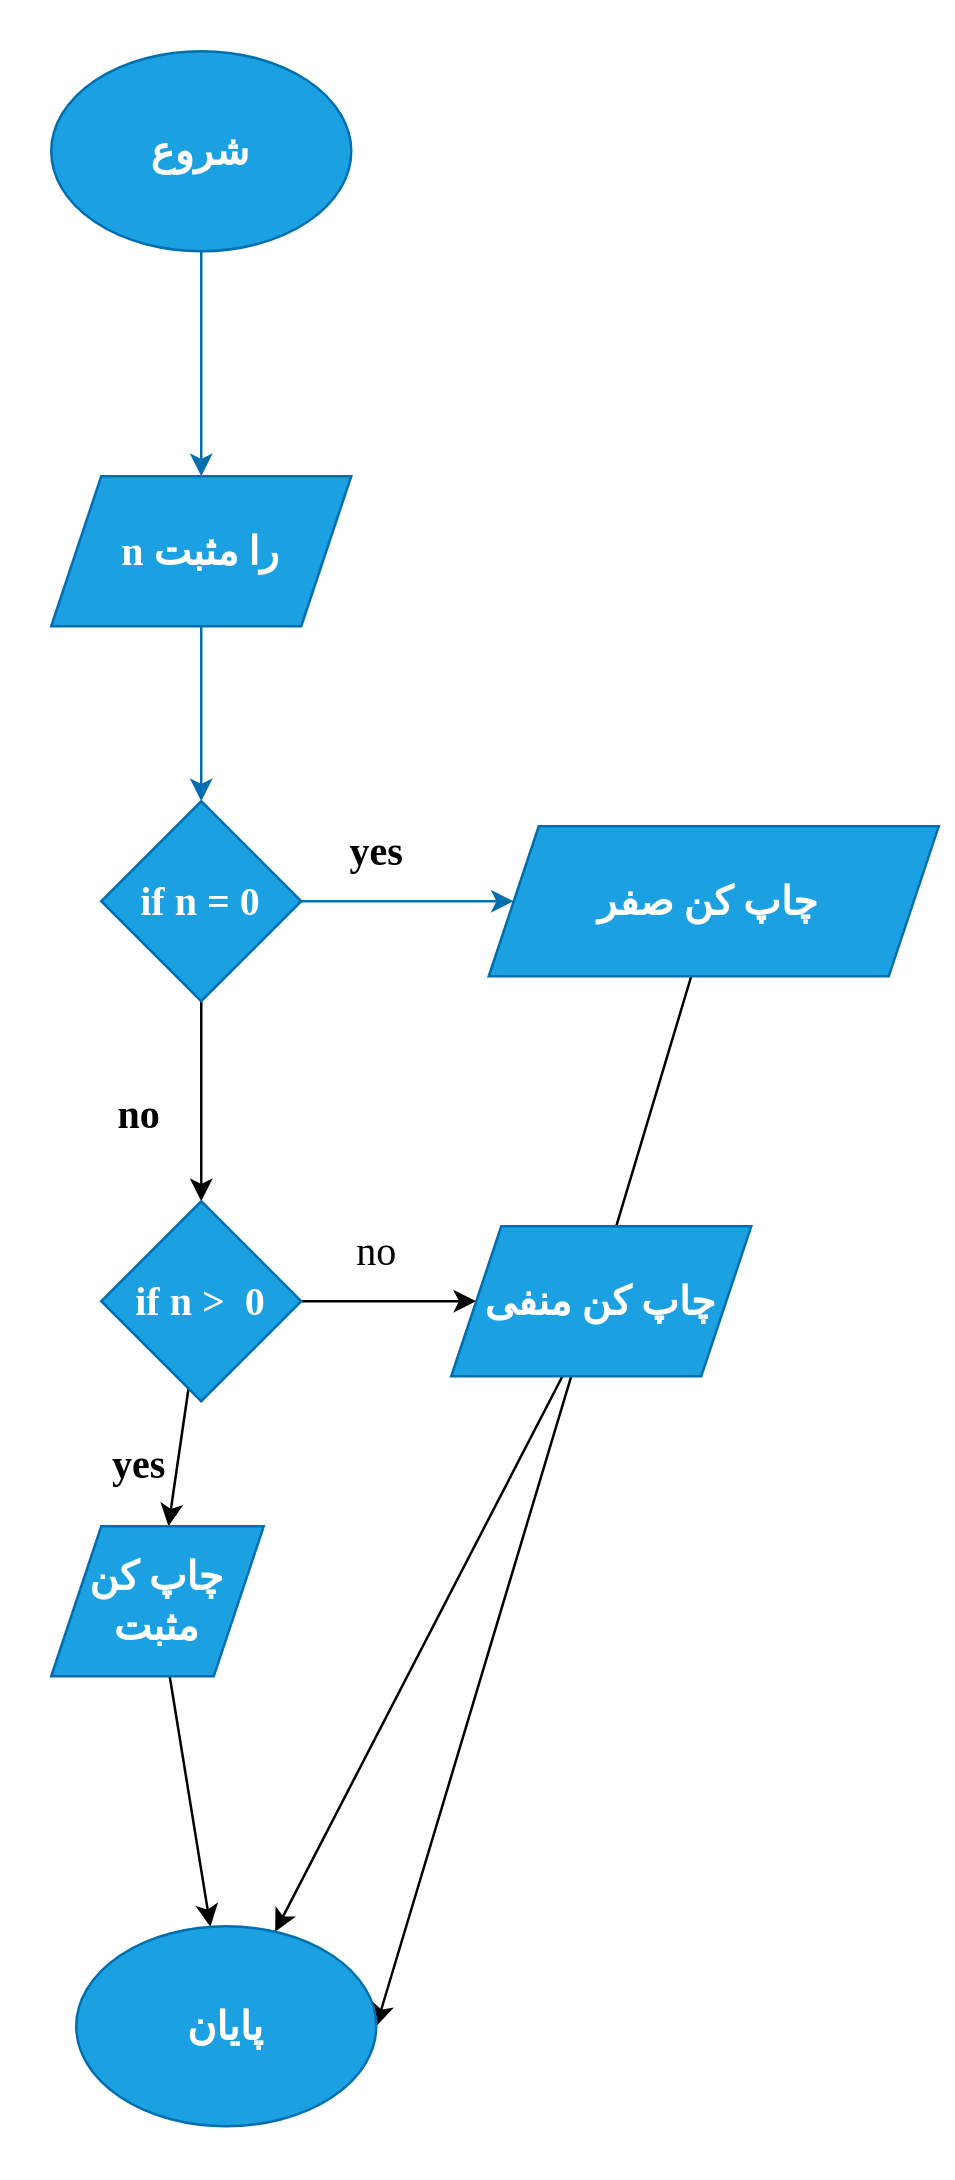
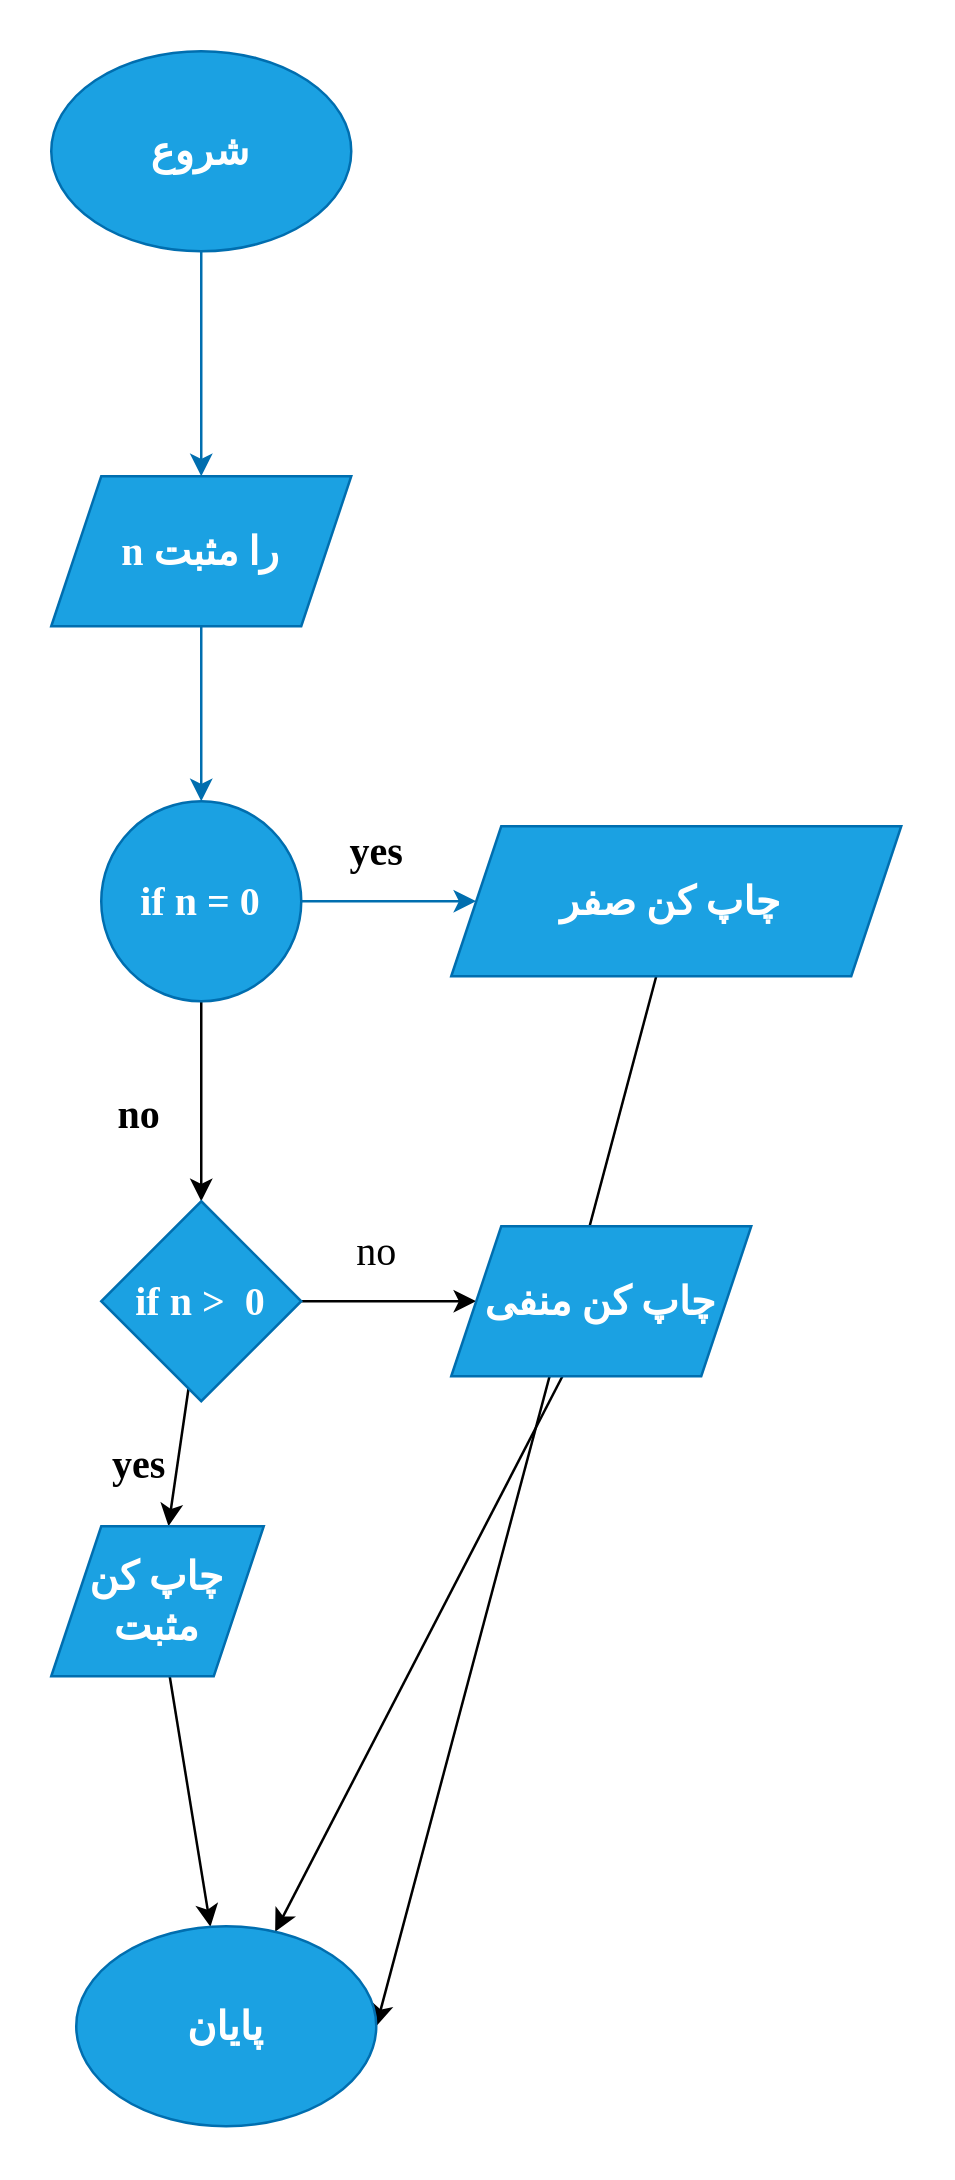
node "if n = 0": shape diamond -> ellipse
node "چاپ کن صفر": moved (714, 901) -> (676, 901)
